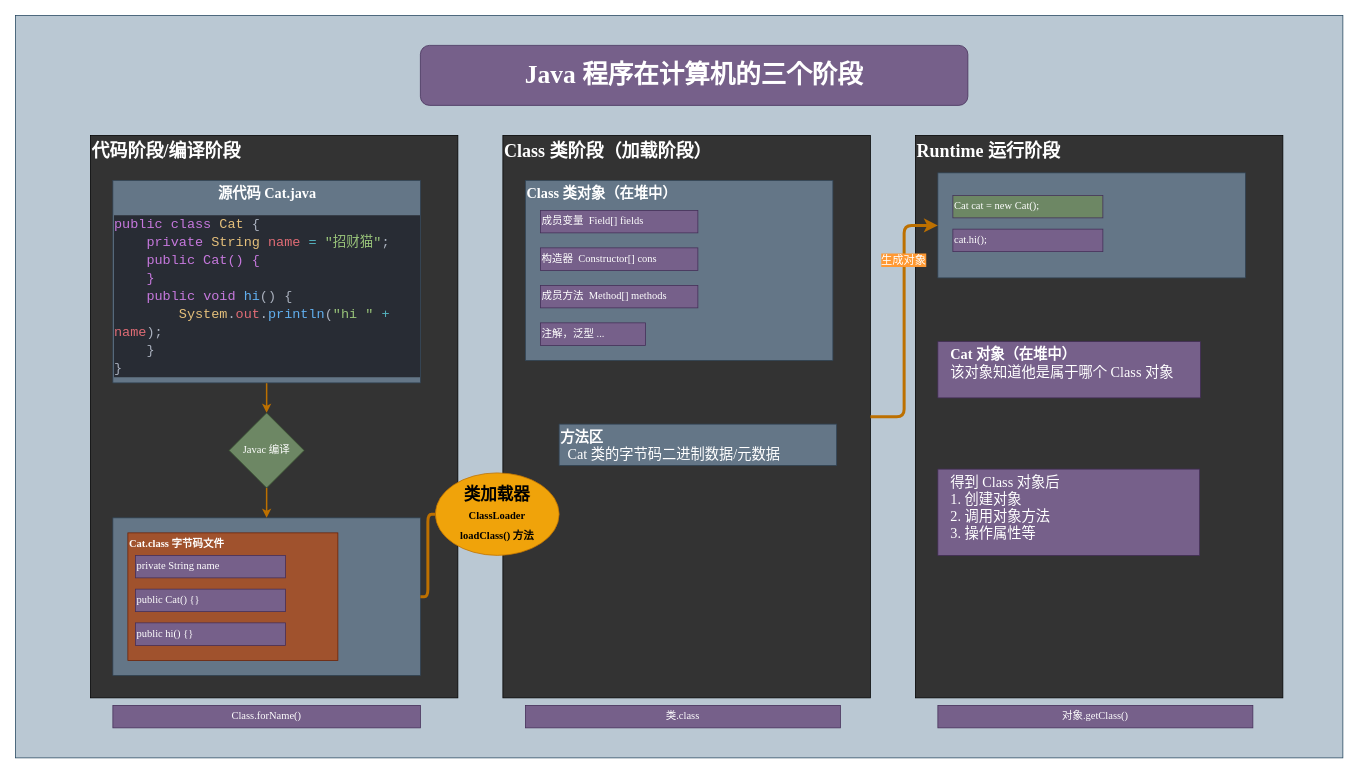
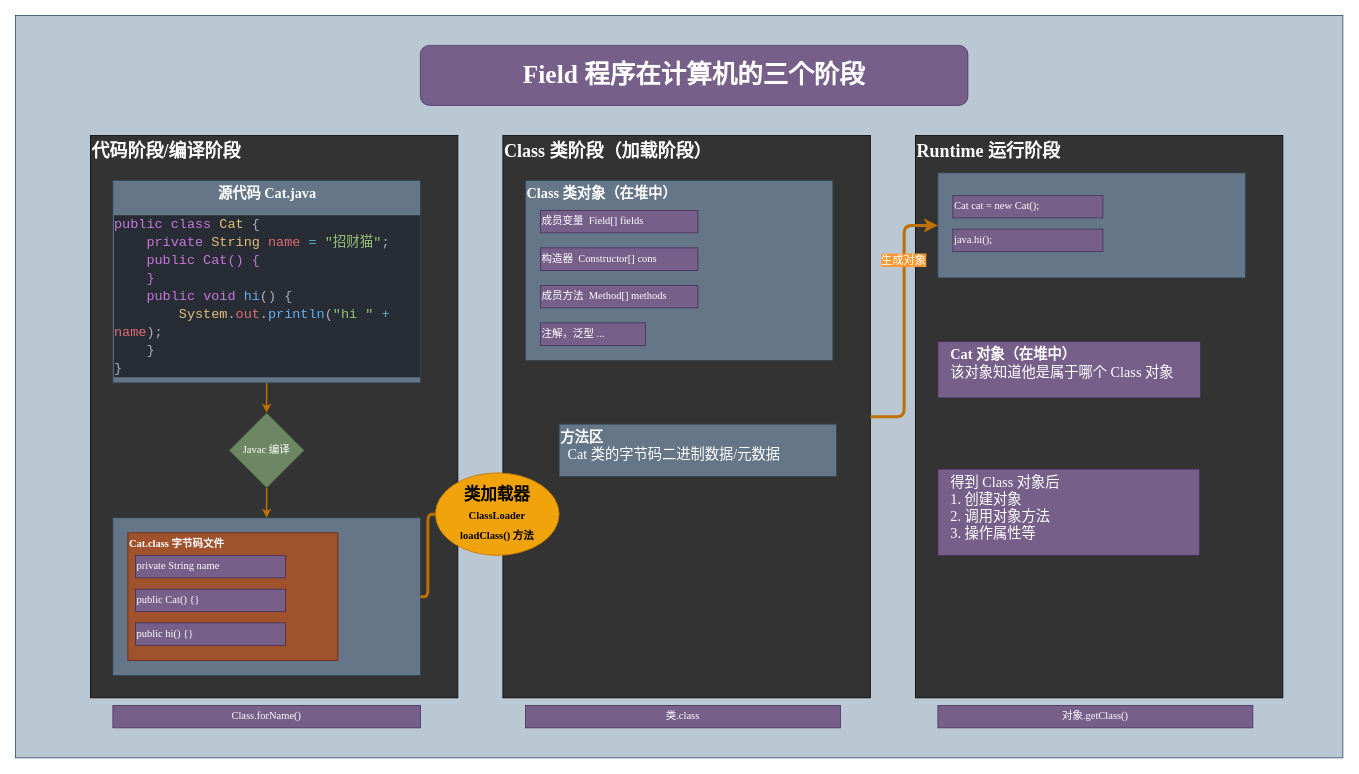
node "Java 程序在计算机的三个阶段": label "Java 程序在计算机的三个阶段" -> "Field 程序在计算机的三个阶段"
node "Cat cat = new Cat();": fillcolor #6d8764 -> #76608a
node "cat.hi();": label "cat.hi();" -> "java.hi();"
node "方法区 Cat 类的字节码二进制数据/元数据": size 278x41 -> 278x53
